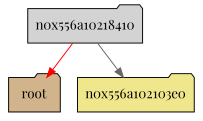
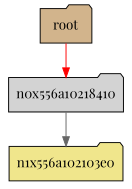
edge "n0x556a10218410" -> "root": reversed
node "n0x556a102103e0": label "n0x556a102103e0" -> "n1x556a102103e0"
